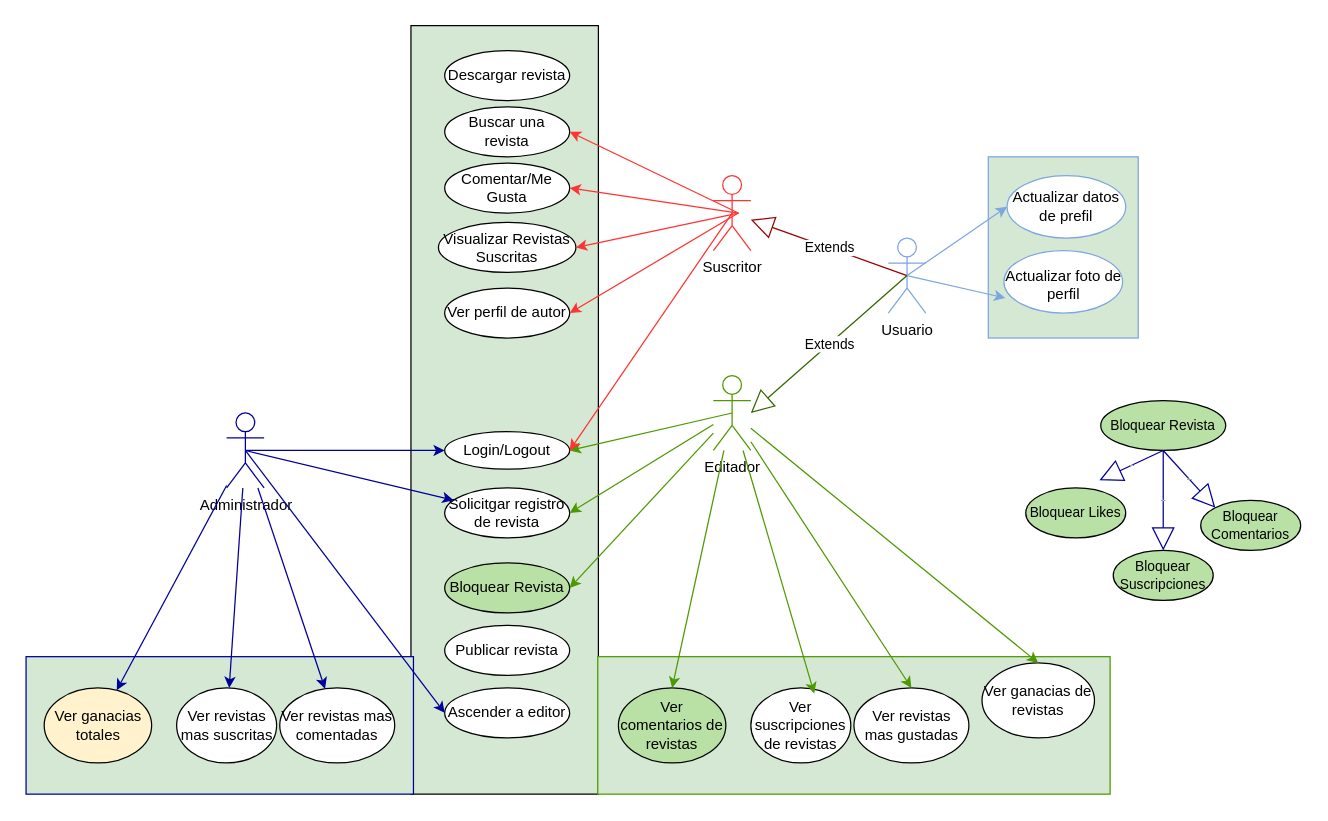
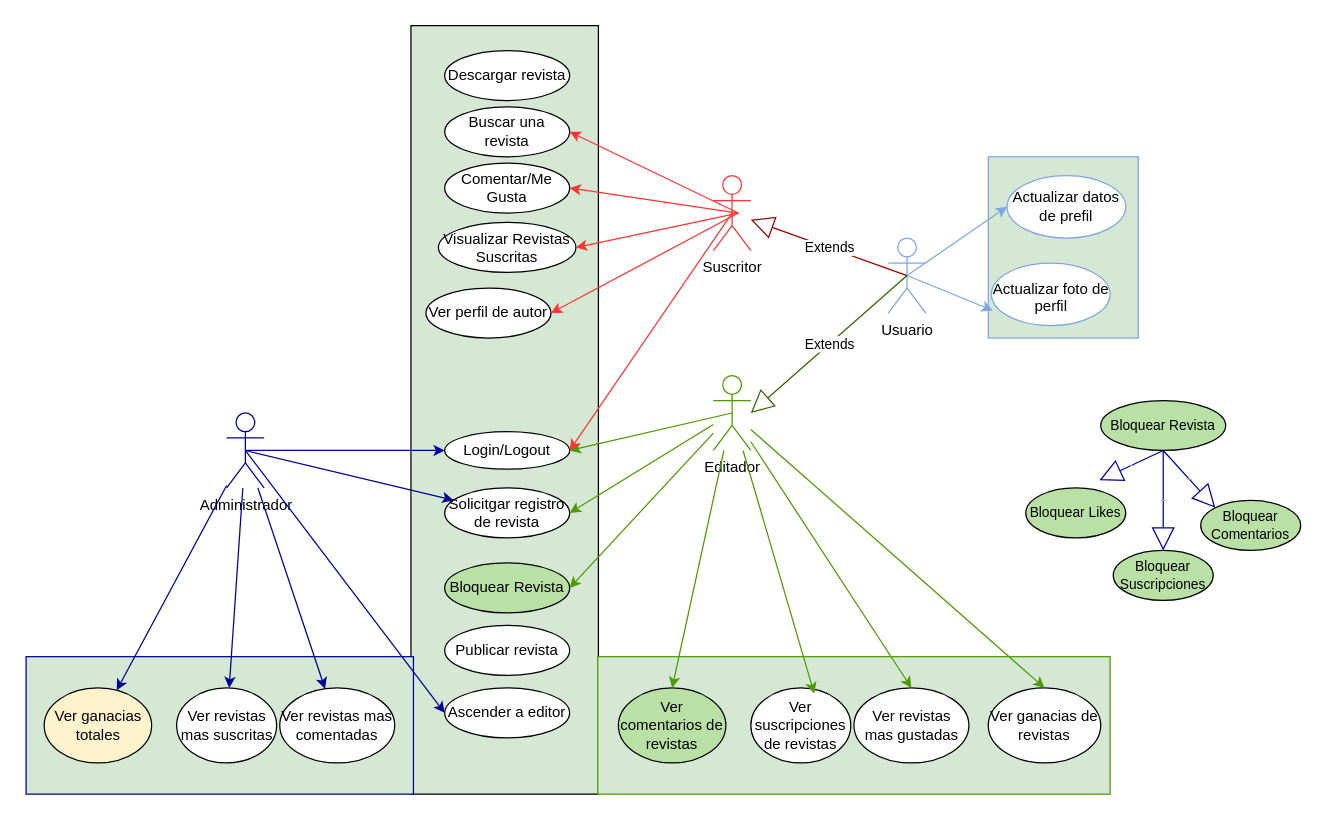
node "Actualizar foto de perfil": moved (1063, 282) -> (1051, 294)
node "Ver perfil de autor": moved (507, 313) -> (488, 313)
node "Ver ganacias de revistas": moved (1038, 701) -> (1044, 726)
